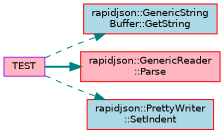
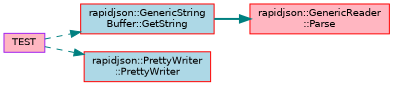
edge "TEST" -> "rapidjson::GenericReader ::Parse": now "rapidjson::GenericString Buffer::GetString" -> "rapidjson::GenericReader ::Parse"
node "rapidjson::PrettyWriter ::SetIndent": label "rapidjson::PrettyWriter ::SetIndent" -> "rapidjson::PrettyWriter ::PrettyWriter"
